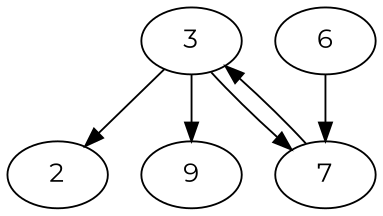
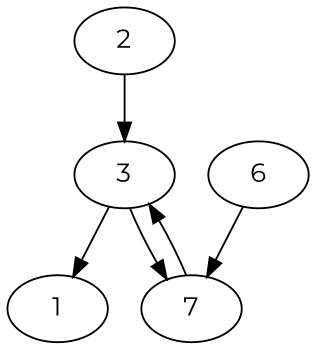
edge "3" -> "2": reversed
node "9": label "9" -> "1"
